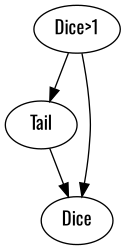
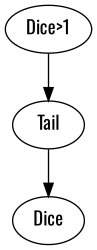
edge "Dice>1" -> "Dice": removed
